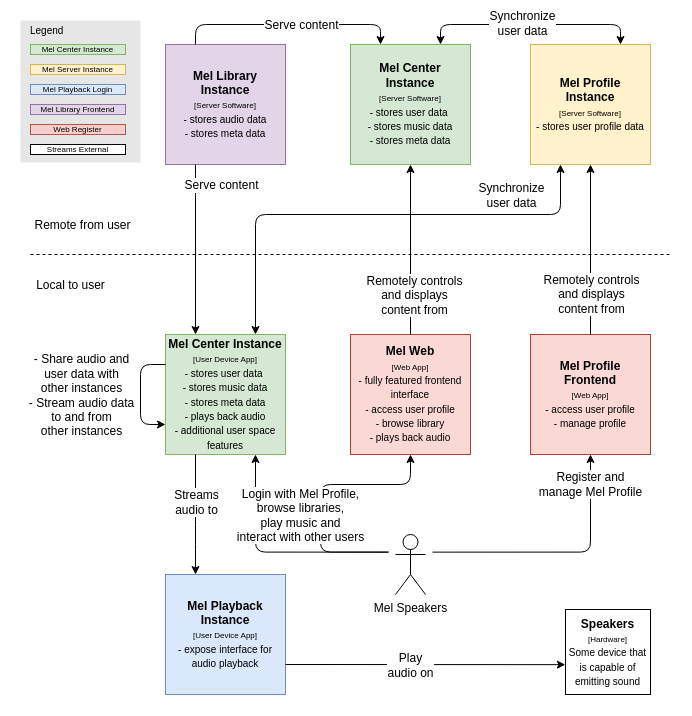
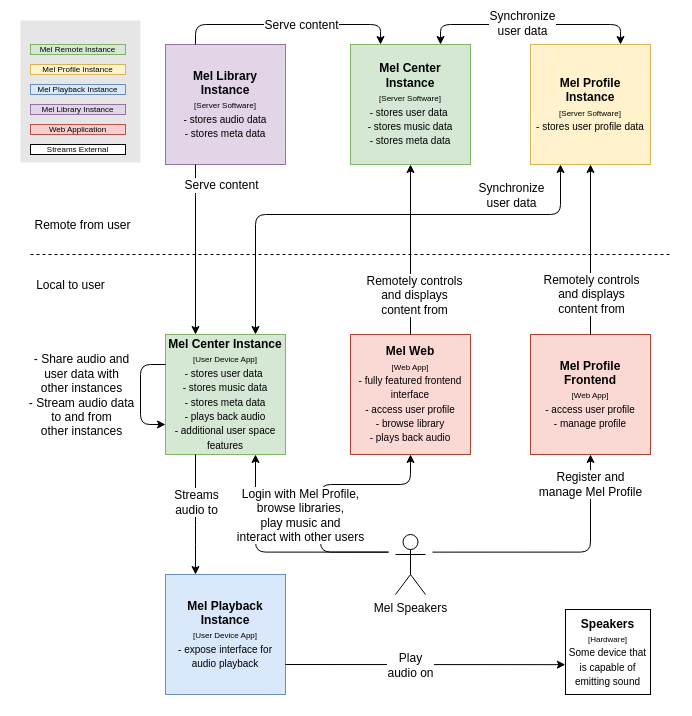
node "Legend": removed
node "Mel Center Instance": label "Mel Center Instance" -> "Mel Remote Instance"
node "Mel Server Instance": label "Mel Server Instance" -> "Mel Profile Instance"
node "Mel Playback Login": label "Mel Playback Login" -> "Mel Playback Instance"
node "Mel Library Frontend": label "Mel Library Frontend" -> "Mel Library Instance"
node "Web Register": label "Web Register" -> "Web Application"
